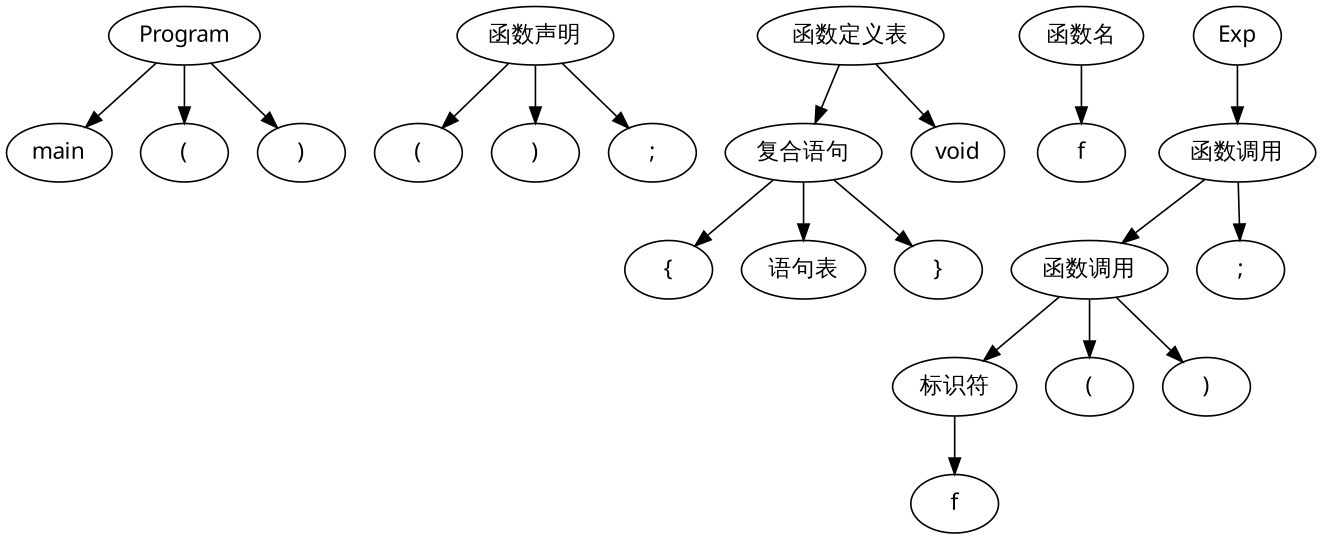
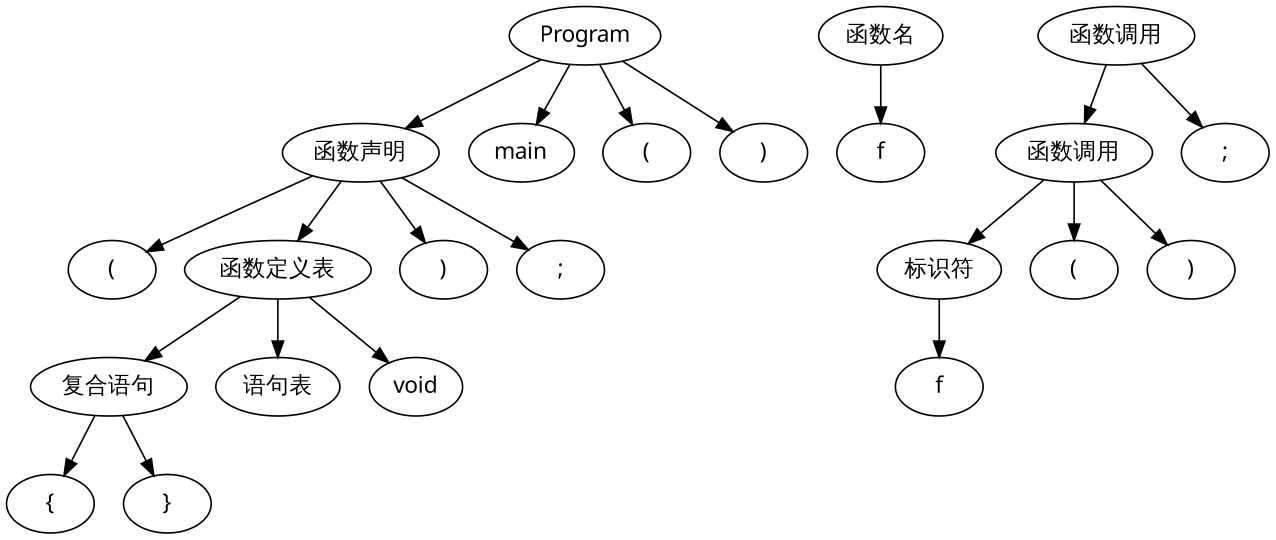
node "Exp": removed
edge "Program" -> "函数声明": added
edge "复合语句" -> "语句表": now "函数定义表" -> "语句表"
edge "函数声明" -> "函数定义表": added
